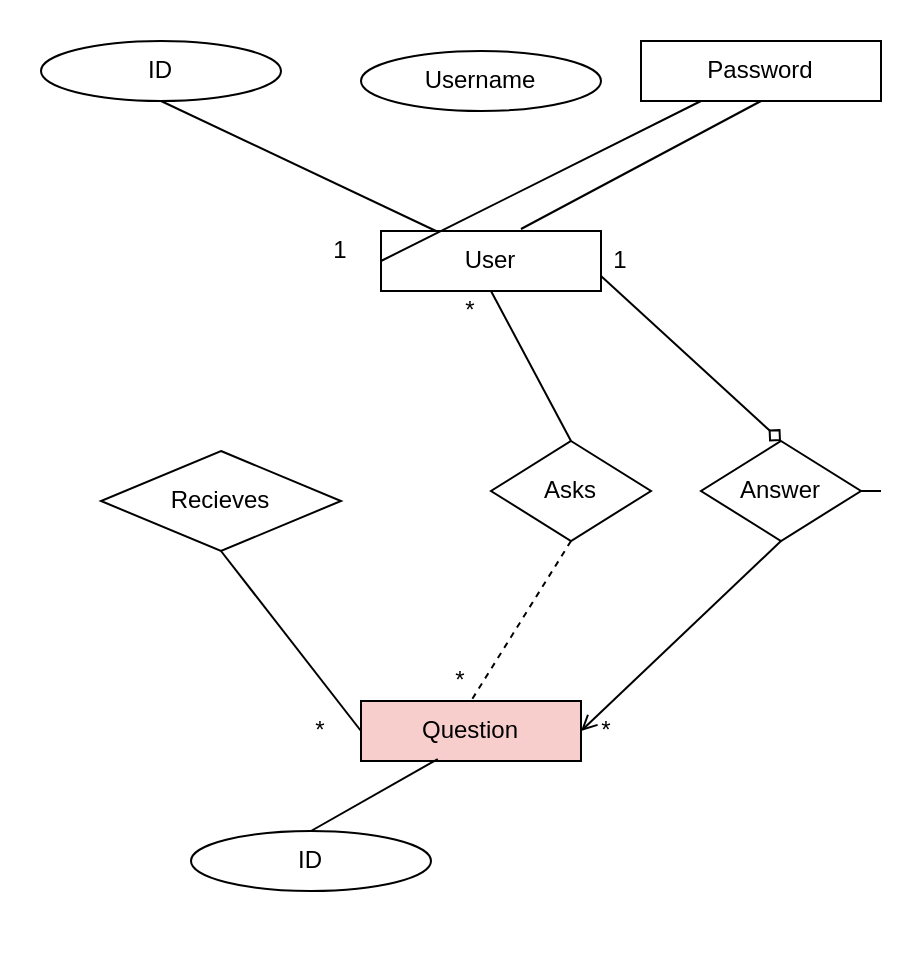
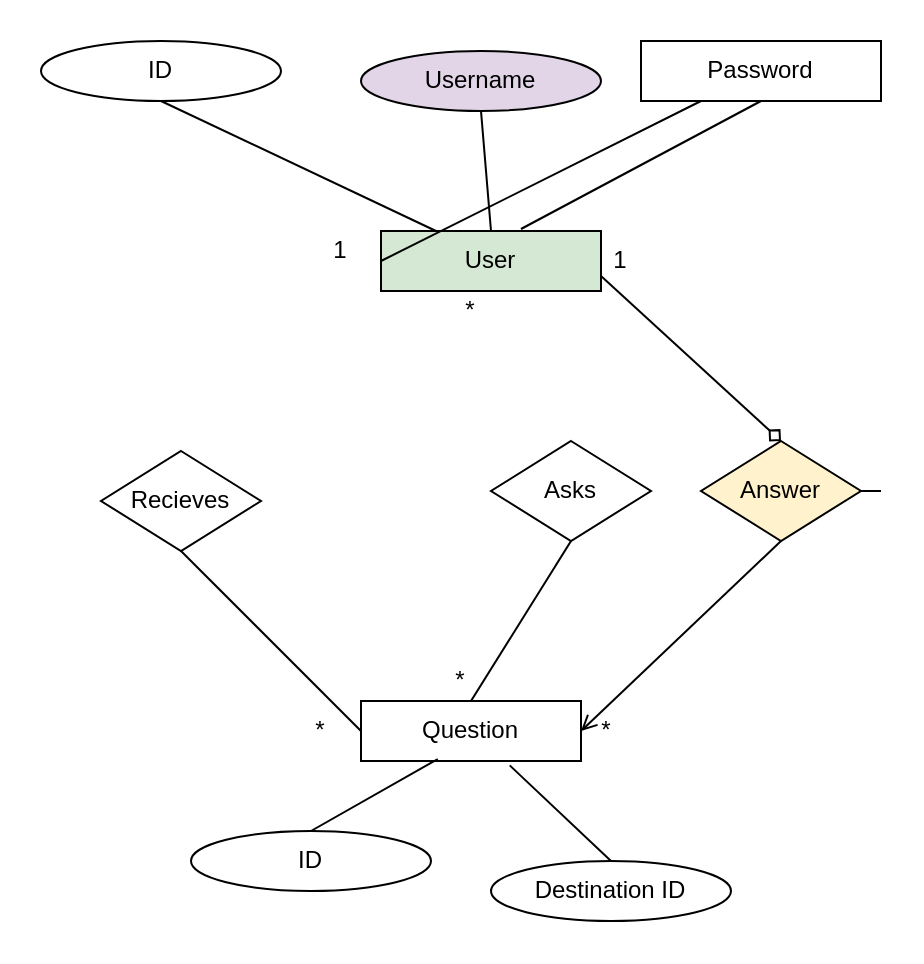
node "Username": fillcolor #ffffff -> #e1d5e7
edge "Username" -- "User": added
node "User": fillcolor #ffffff -> #d5e8d4
edge "User" -- "Asks": removed
node "Answer": fillcolor #ffffff -> #fff2cc
node "Recieves": size 240x100 -> 160x100
edge "Asks" -- "Question": style dashed -> solid
node "Question": fillcolor #f8cecc -> #ffffff
edge "Question" -- "Destination ID": added
node "Destination ID": added
